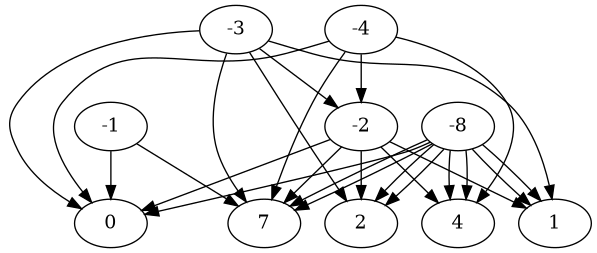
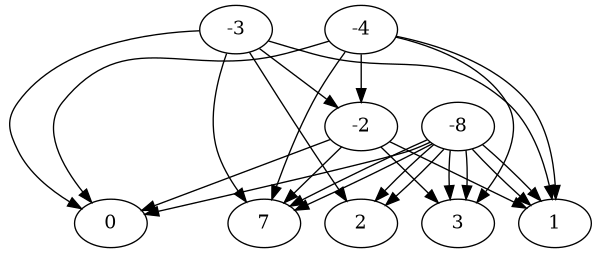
edge "-4" -> "1": added
node "-1": removed
edge "-2" -> "2": removed
node "4": label "4" -> "3"
